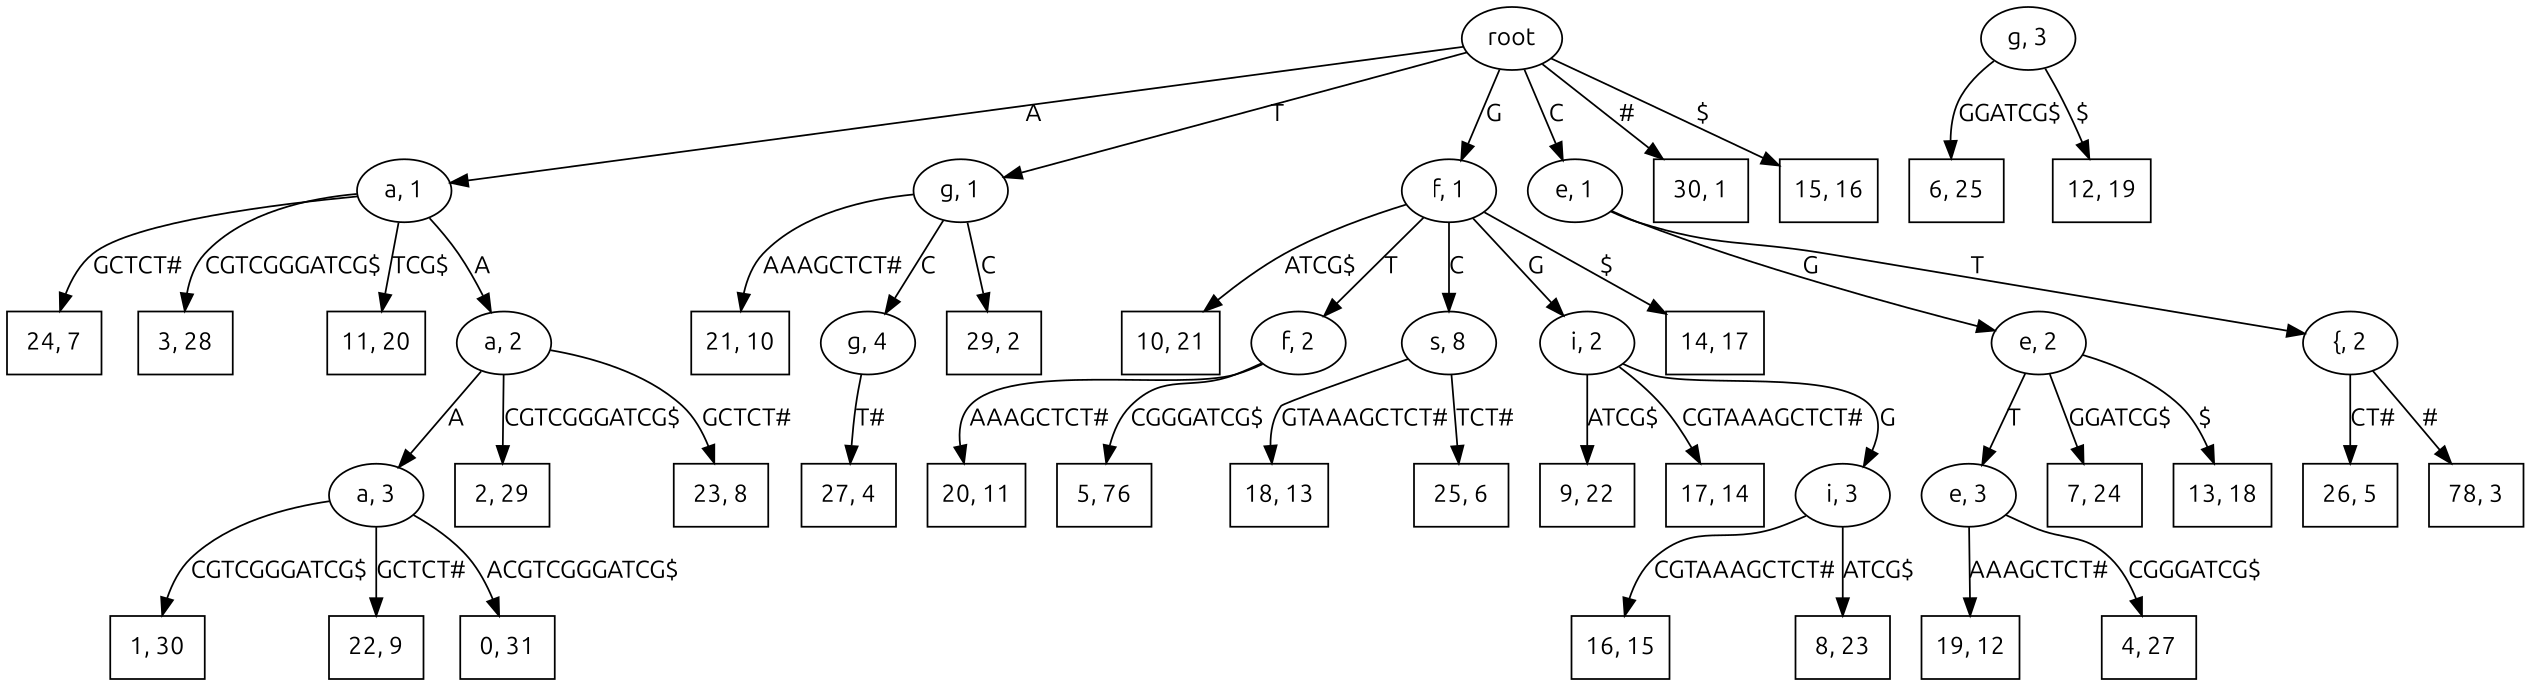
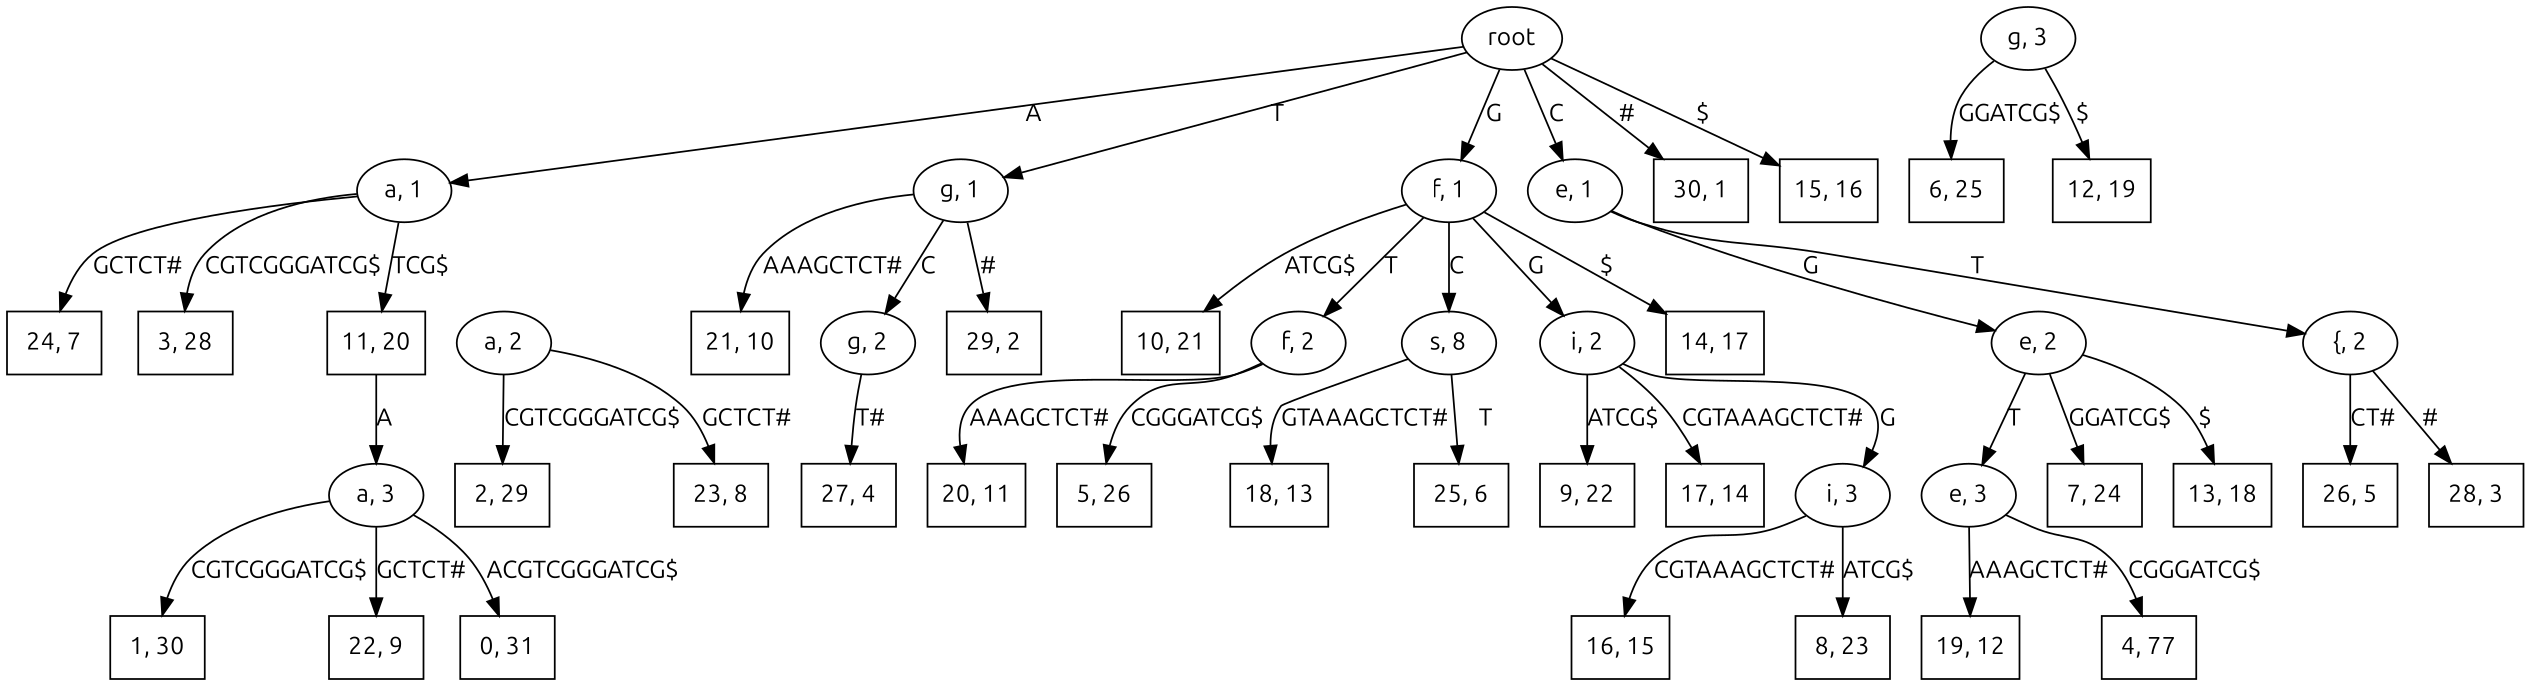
edge "a, 1" -> "a, 2": removed, label "A"
edge "g, 1" -> "29, 2": label "C" -> "#"
node "g, 4": label "g, 4" -> "g, 2"
edge "a, 2" -> "a, 3": now "11, 20" -> "a, 3"
edge "s, 8" -> "25, 6": label "TCT#" -> "T"
node "5, 76": label "5, 76" -> "5, 26"
node "78, 3": label "78, 3" -> "28, 3"
node "4, 27": label "4, 27" -> "4, 77"
